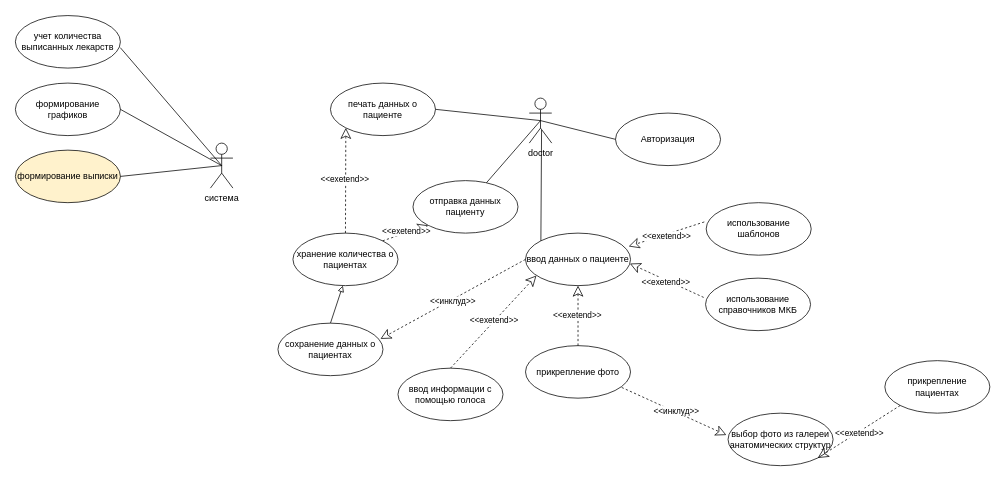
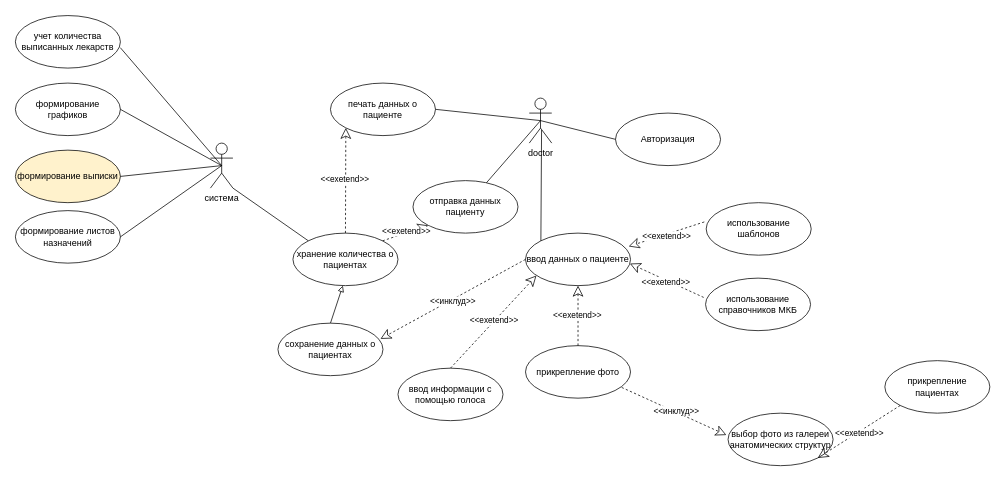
edge "система" -- "формирование листов назначений": added
edge "система" -- "хранение количества о пациентах": added
node "формирование листов назначений": added
